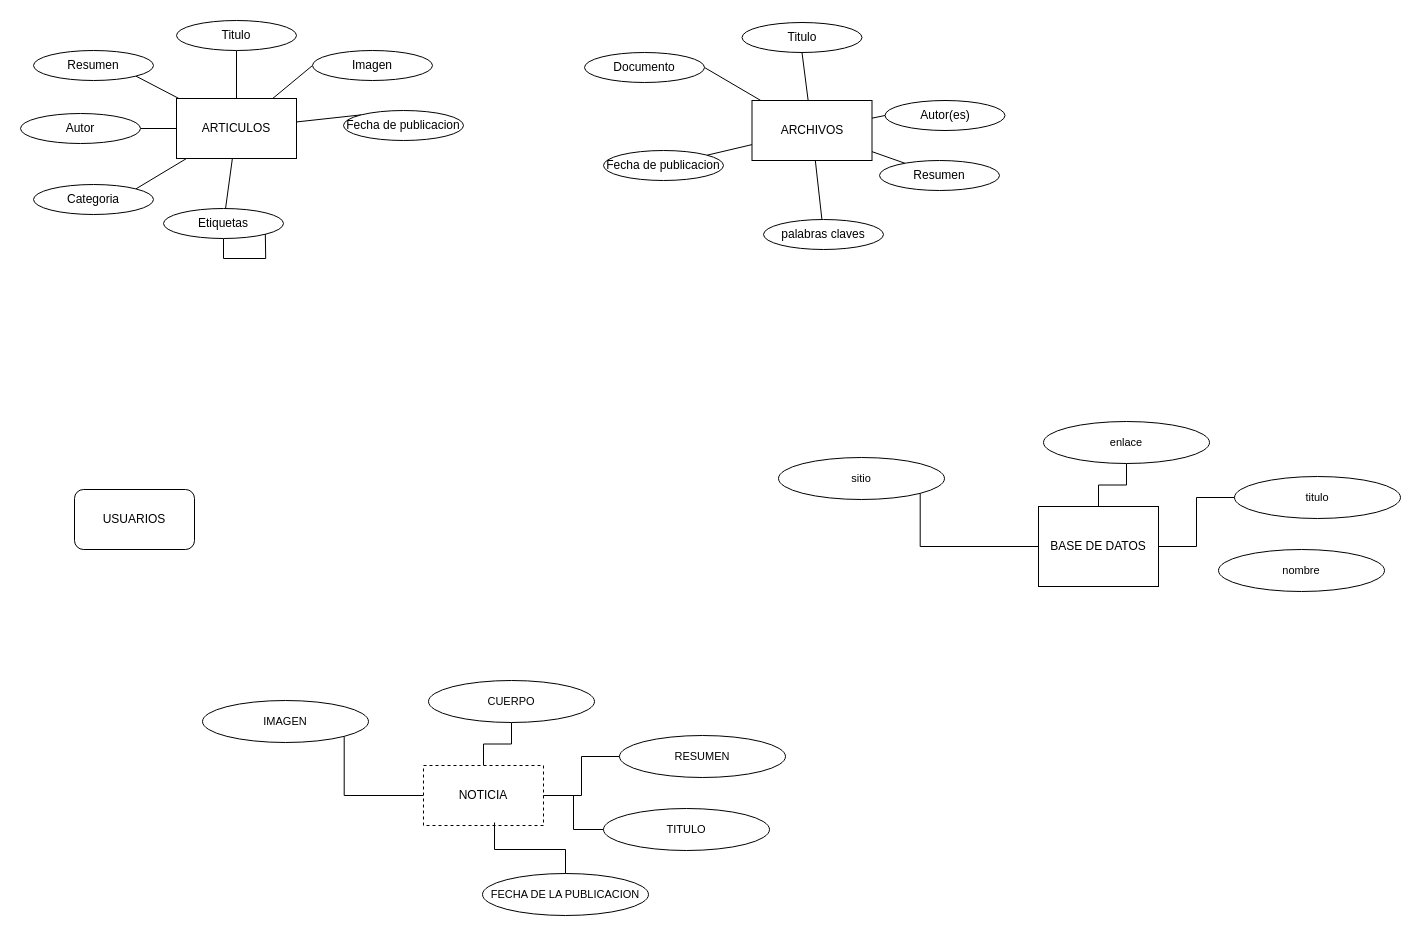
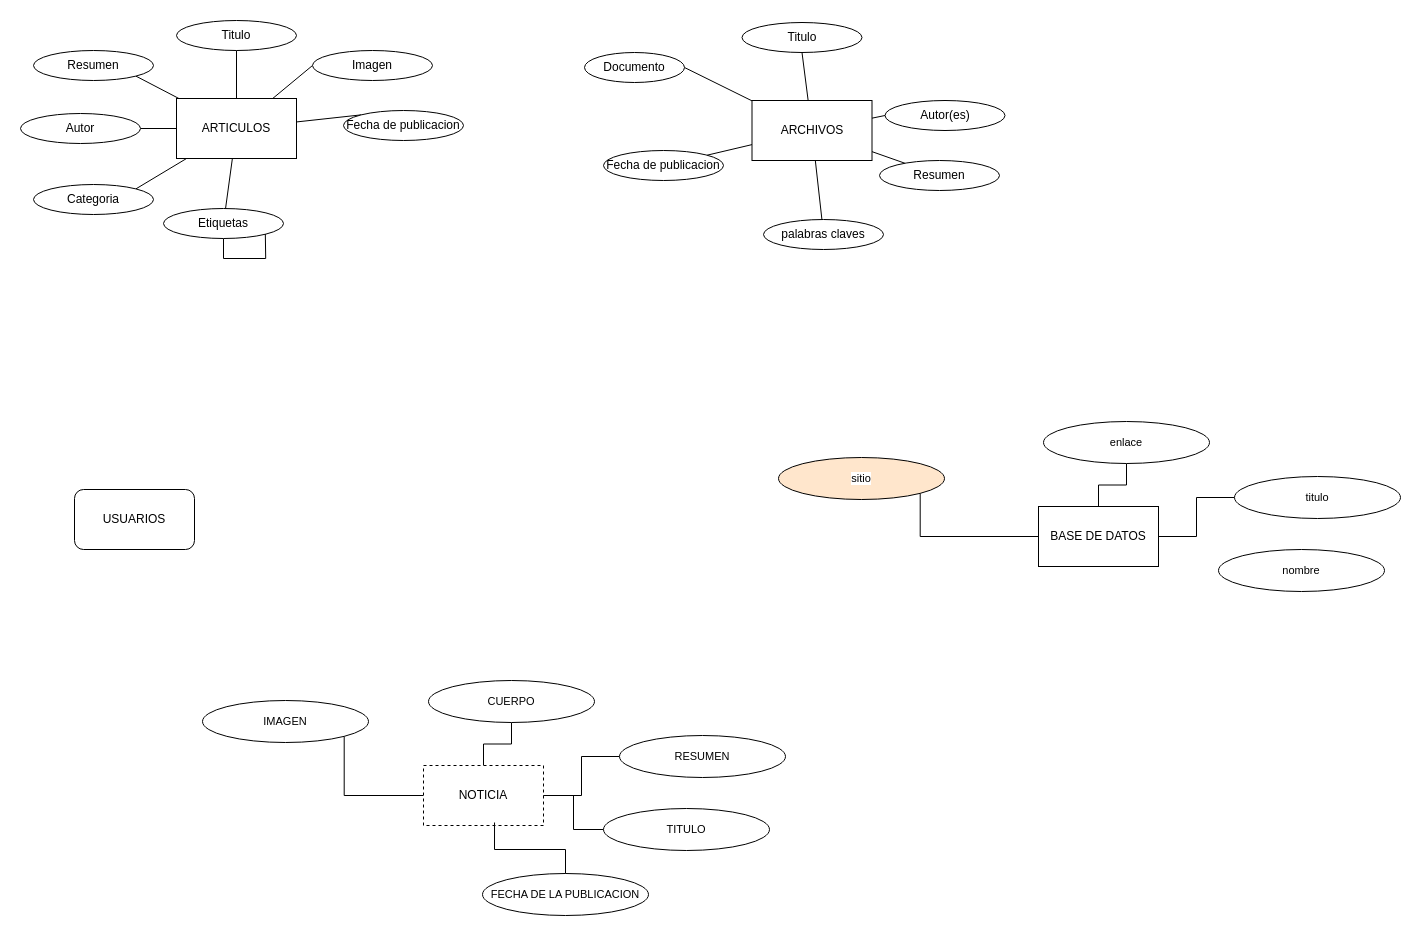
node "Documento": size 120x30 -> 100x30
node "sitio": fillcolor #ffffff -> #ffe6cc
node "BASE DE DATOS": size 120x80 -> 120x60
